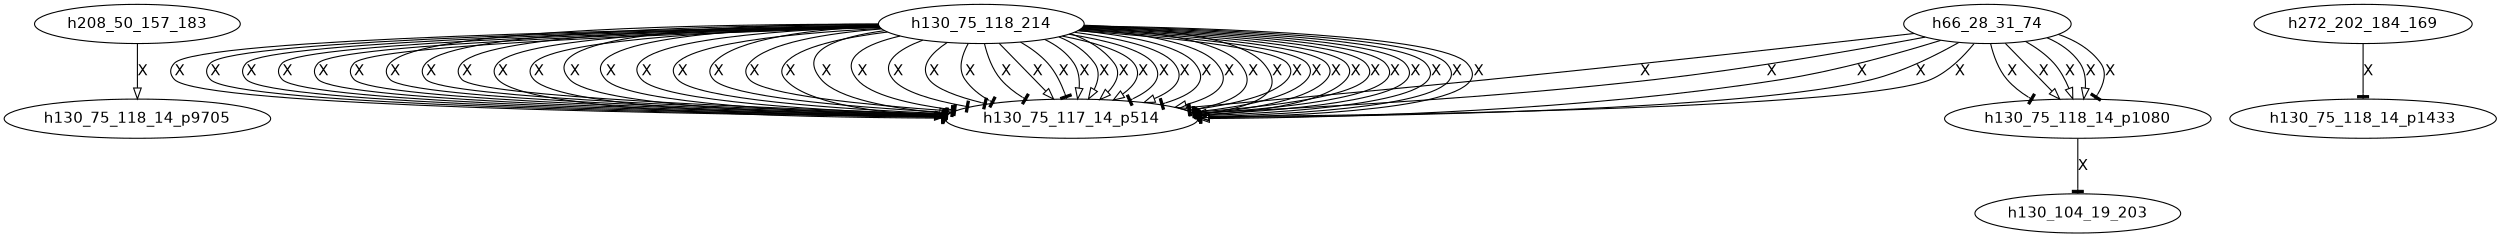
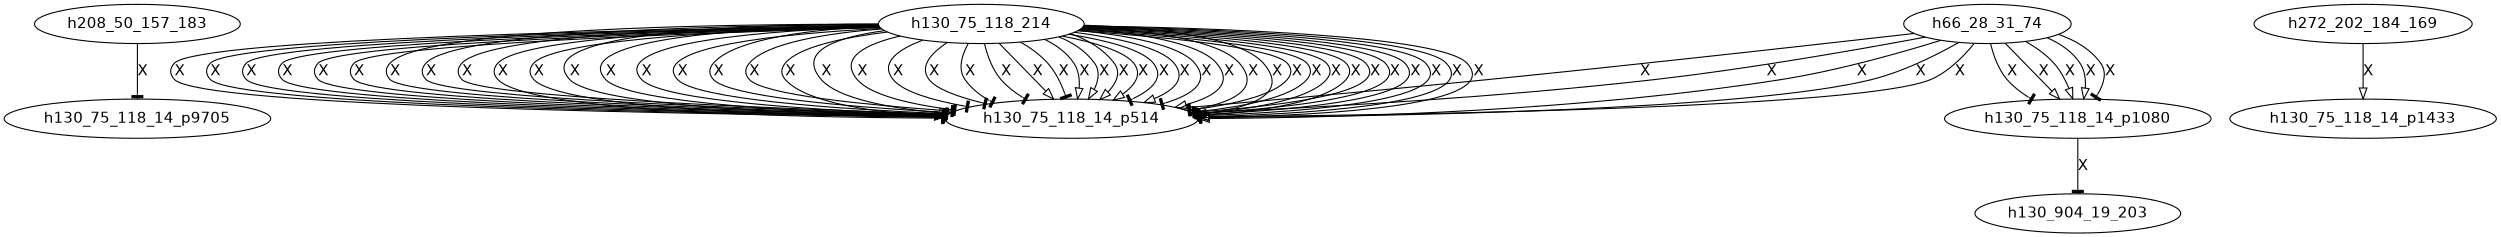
edge "h208_50_157_183" -> "h130_75_118_14_p9705": arrowhead onormal -> tee
edge "h272_202_184_169" -> "h130_75_118_14_p1433": arrowhead tee -> onormal
node "h130_75_117_14_p514": label "h130_75_117_14_p514" -> "h130_75_118_14_p514"
node "h130_104_19_203": label "h130_104_19_203" -> "h130_904_19_203"
